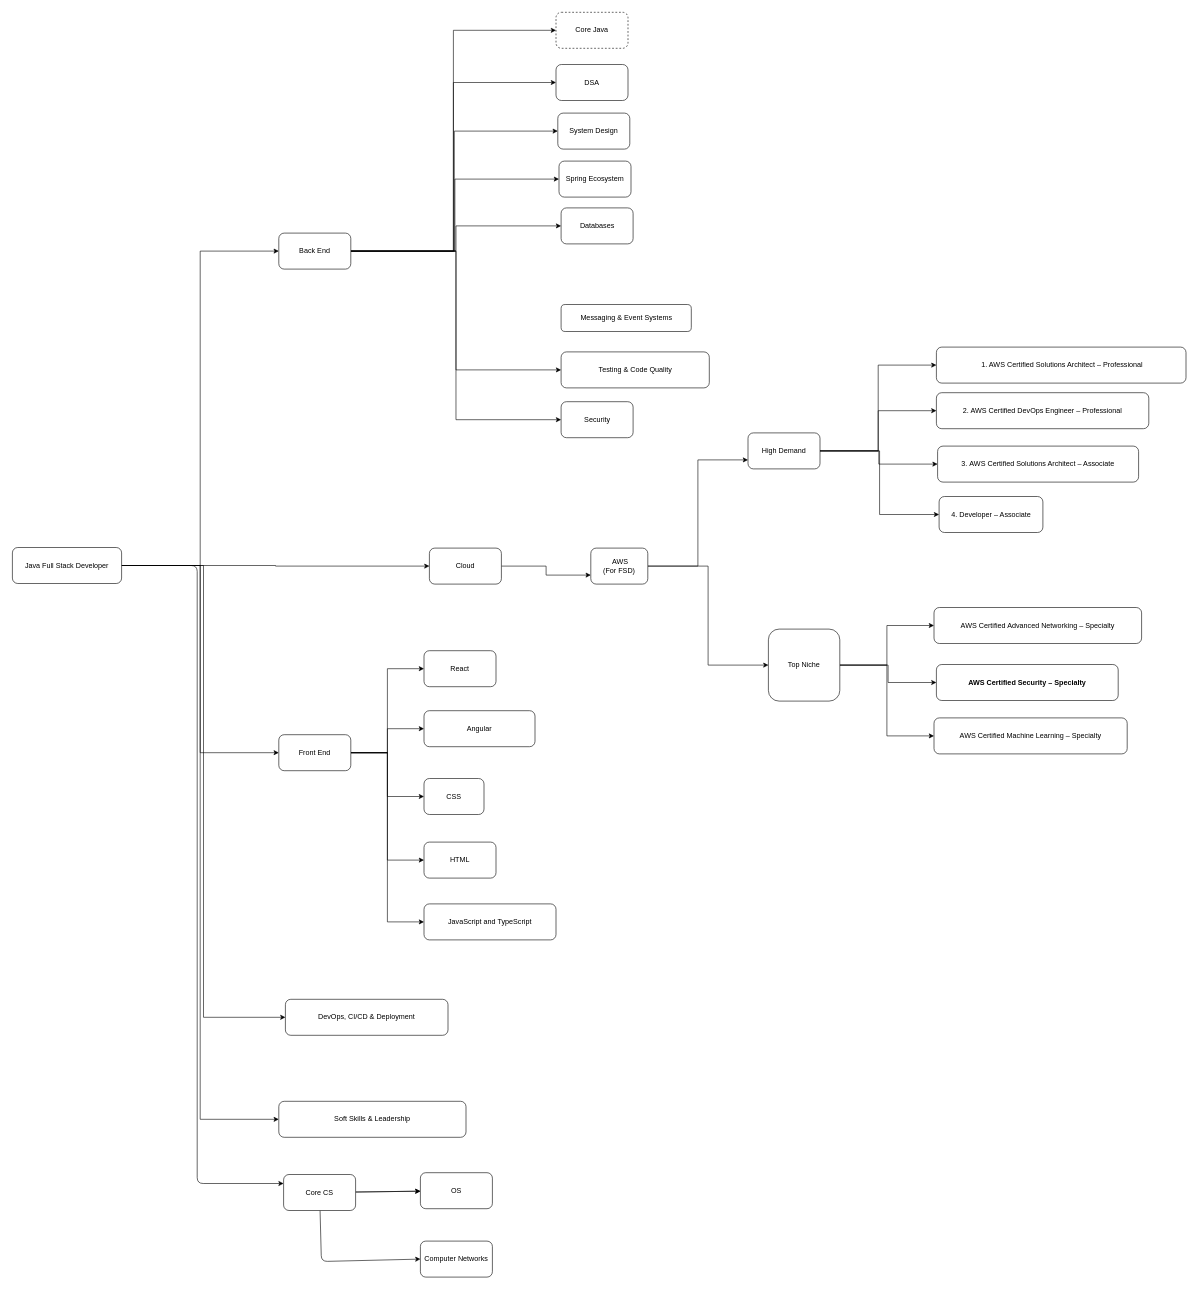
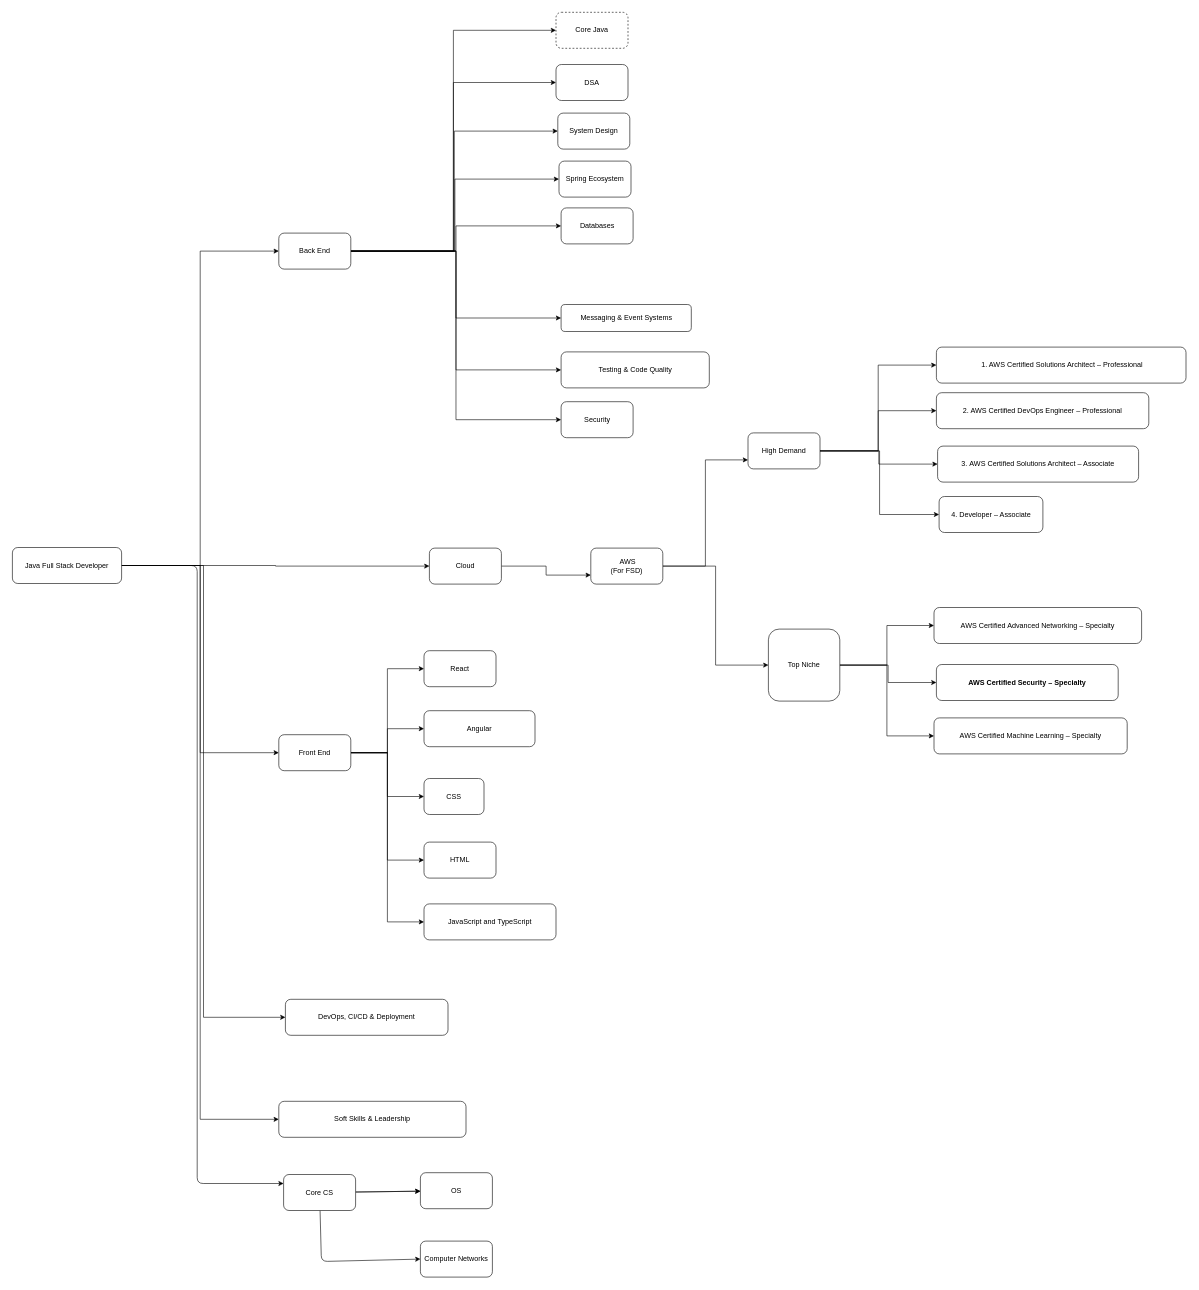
edge "Back End" -> "Messaging & Event Systems": added
node "AWS (For FSD)": size 57x36 -> 72x36
